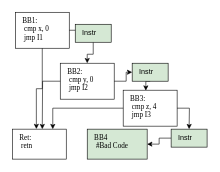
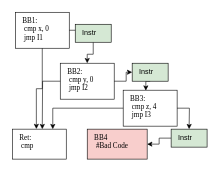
node "Ret: retn": label "Ret: retn" -> "Ret: cmp"
node "BB4 #Bad Code": fillcolor #d5e8d4 -> #f8cecc
